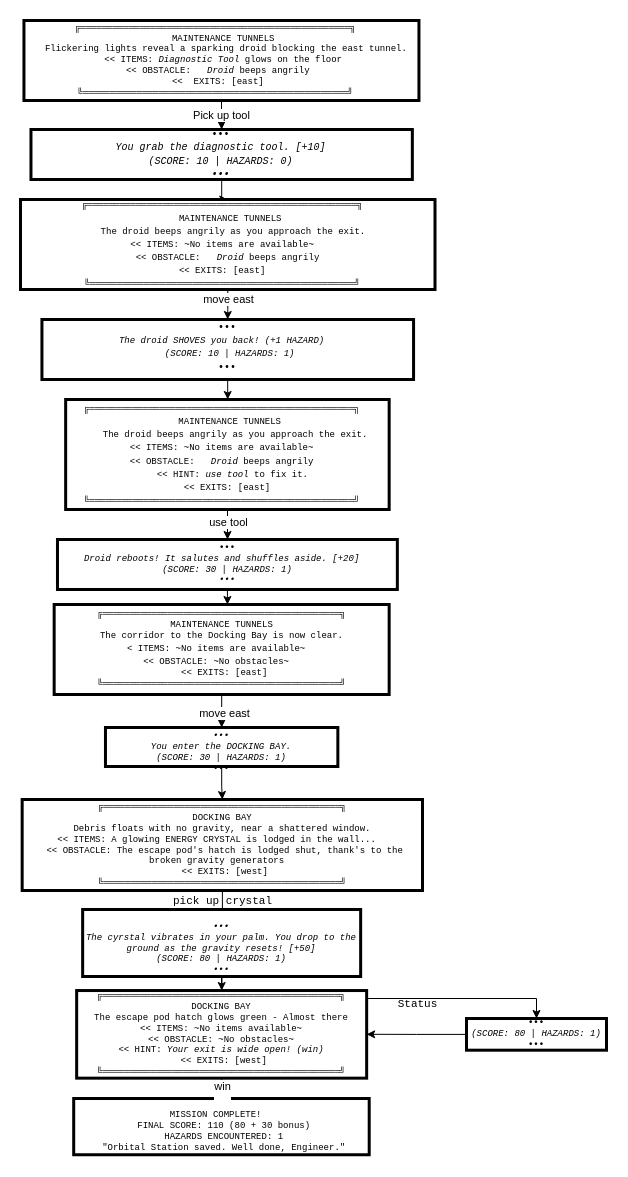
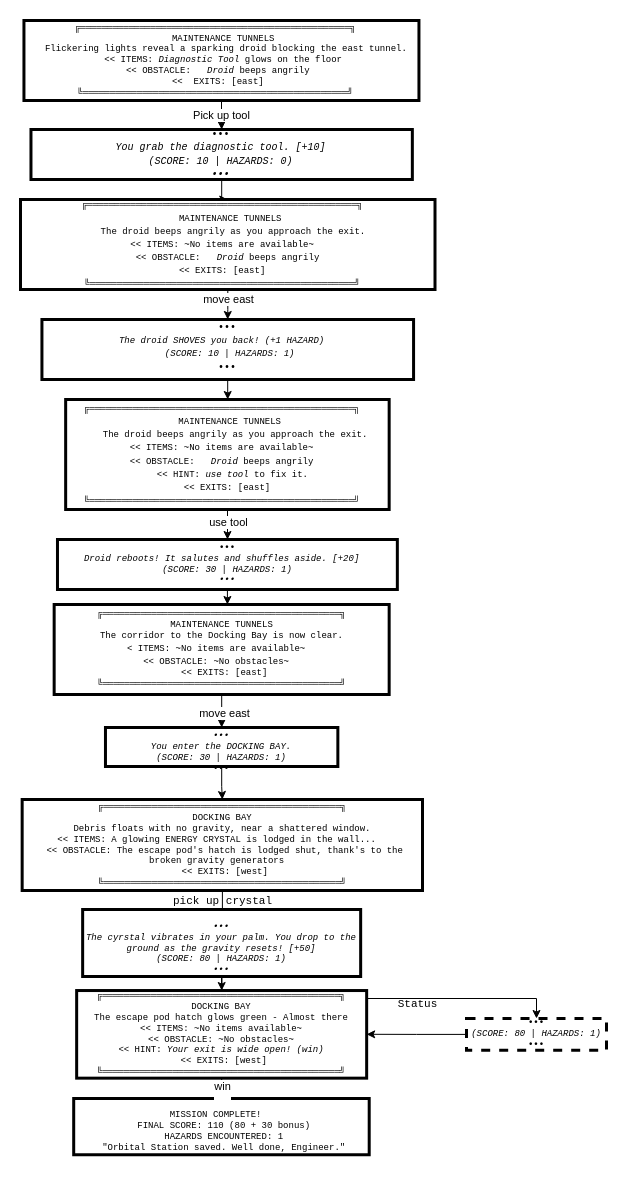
node "••• (SCORE: 80 | HAZARDS: 1) •••": style solid -> dashed
